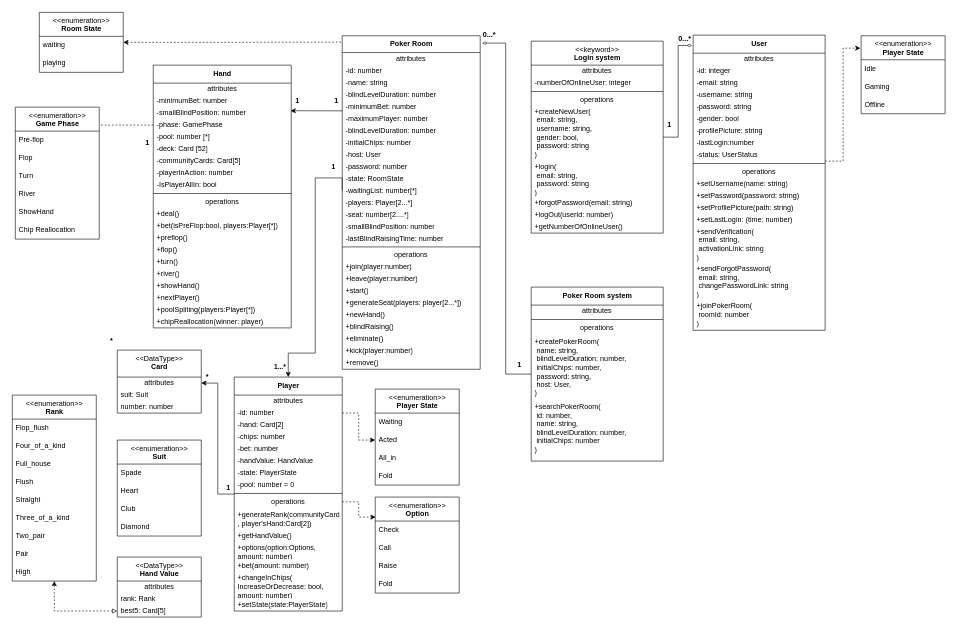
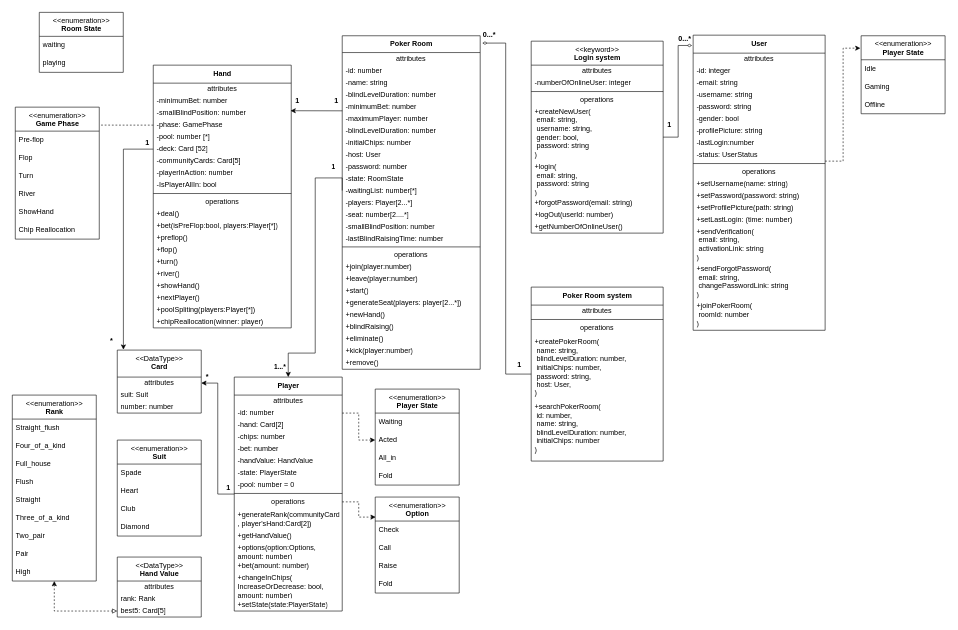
edge "Poker Room" -> "<<enumeration>> Room State": removed
edge "-deck: Card [52]" -> "<<DataType>> Card": added
node "Flop_flush": label "Flop_flush" -> "Straight_flush"
